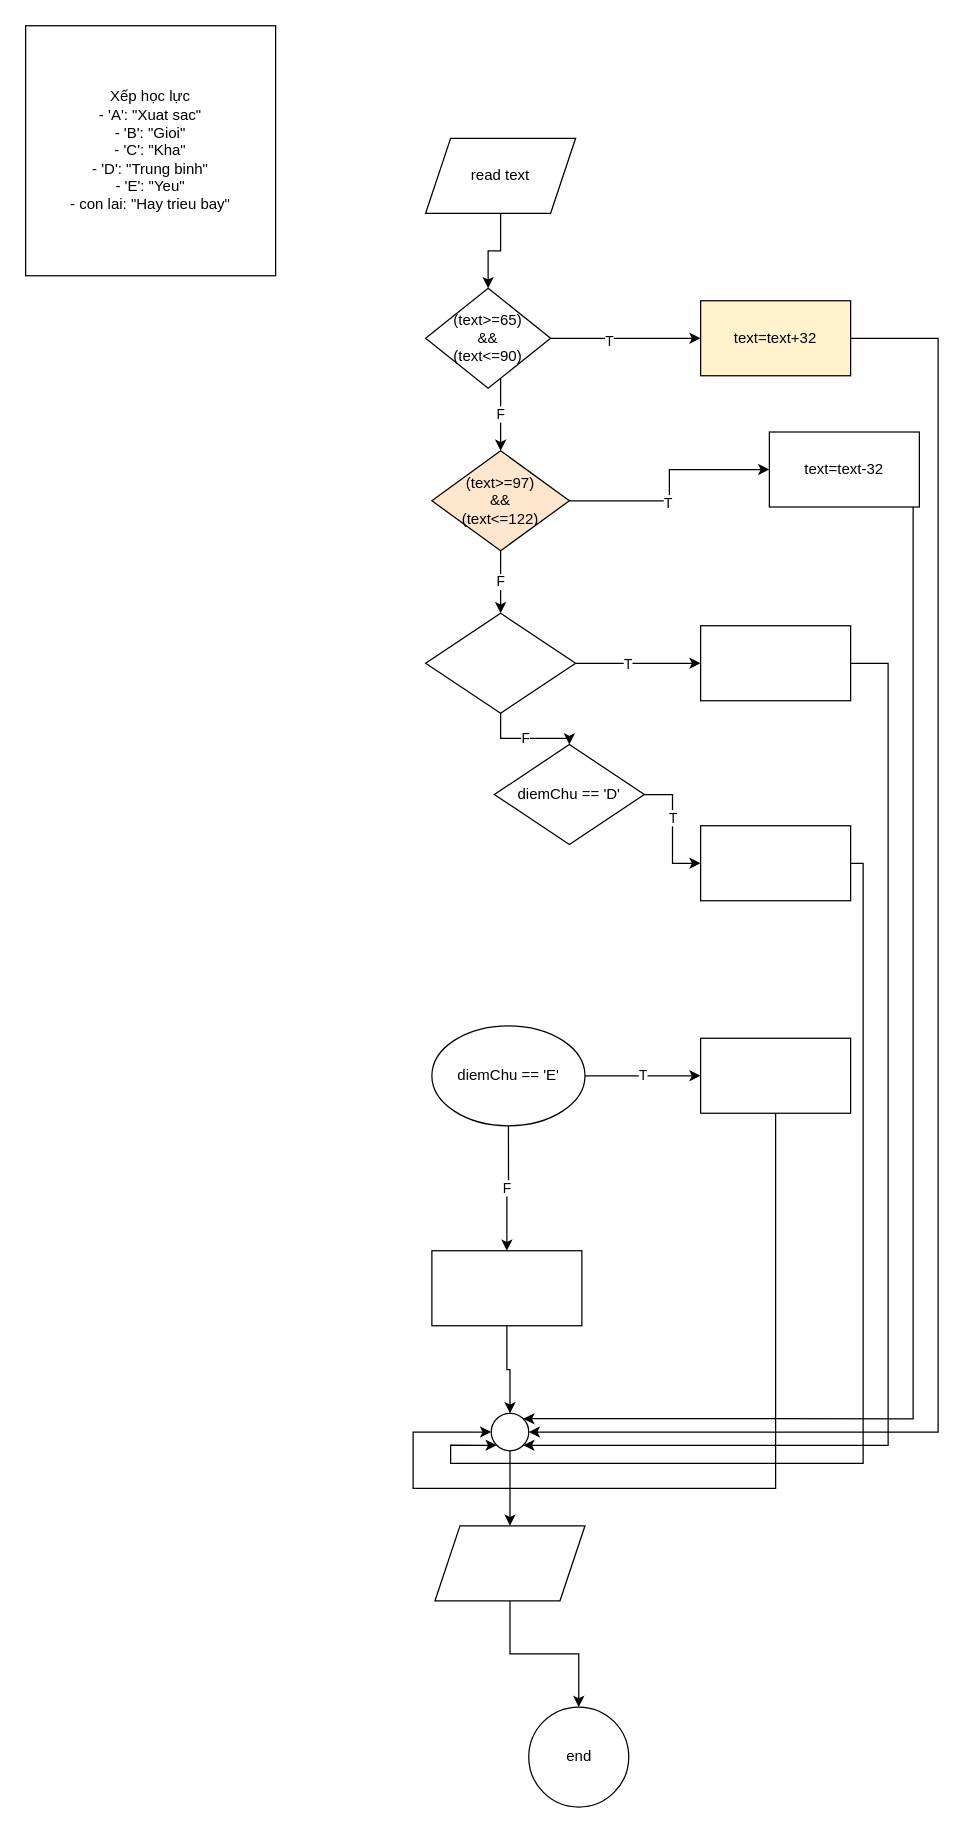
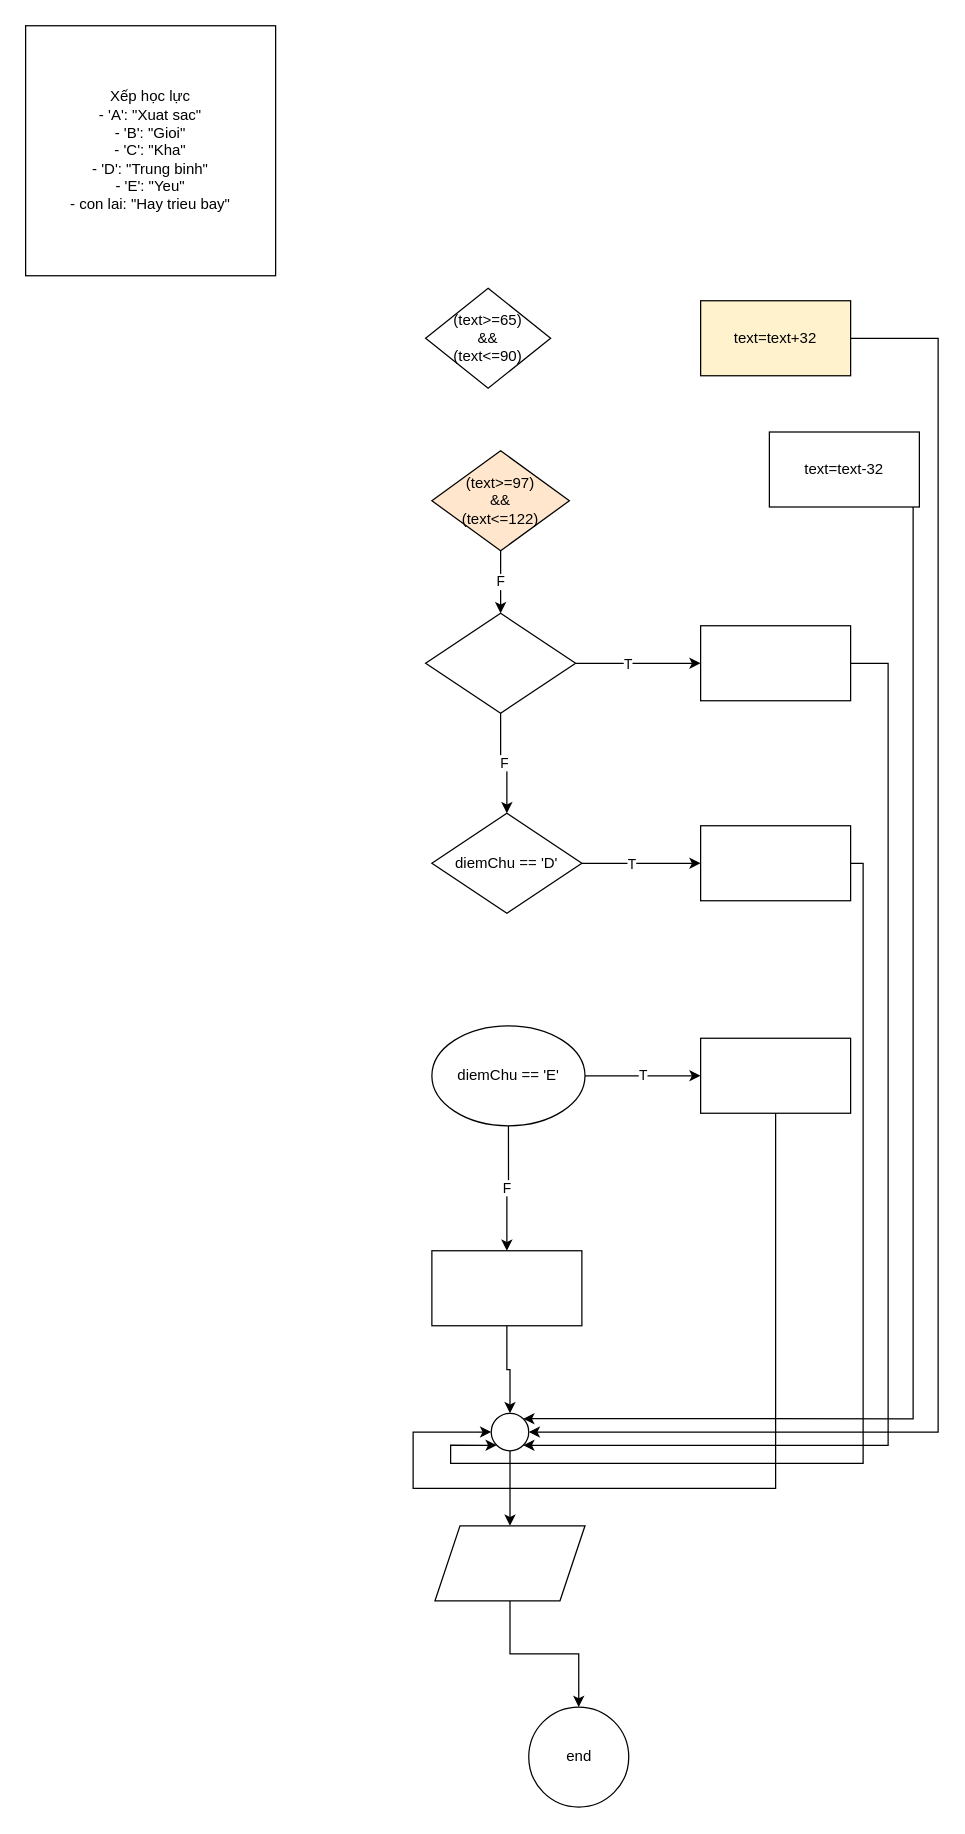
node "read text": removed
edge "read text" -> "(text>=65) && (text<=90)": removed
edge "(text>=65) && (text<=90)" -> "text=text+32": removed, label "T"
edge "(text>=65) && (text<=90)" -> "(text>=97) && (text<=122)": removed, label "F"
edge "(text>=97) && (text<=122)" -> "text=text-32": removed, label "T"
node "diemChu == 'D'": moved (569, 794) -> (507, 863)
